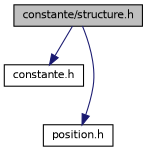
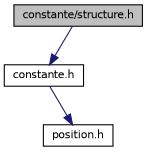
edge "constante/structure.h" -> "position.h": now "constante.h" -> "position.h"
